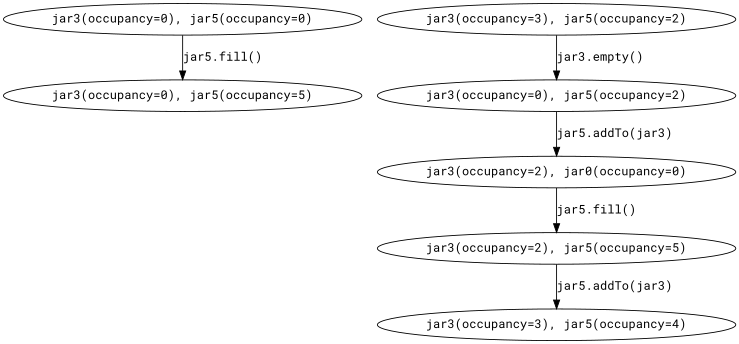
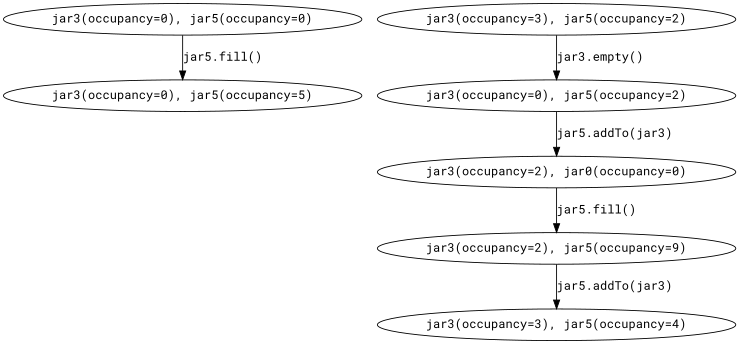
node "jar3(occupancy=2), jar5(occupancy=5)": label "jar3(occupancy=2), jar5(occupancy=5)" -> "jar3(occupancy=2), jar5(occupancy=9)"
